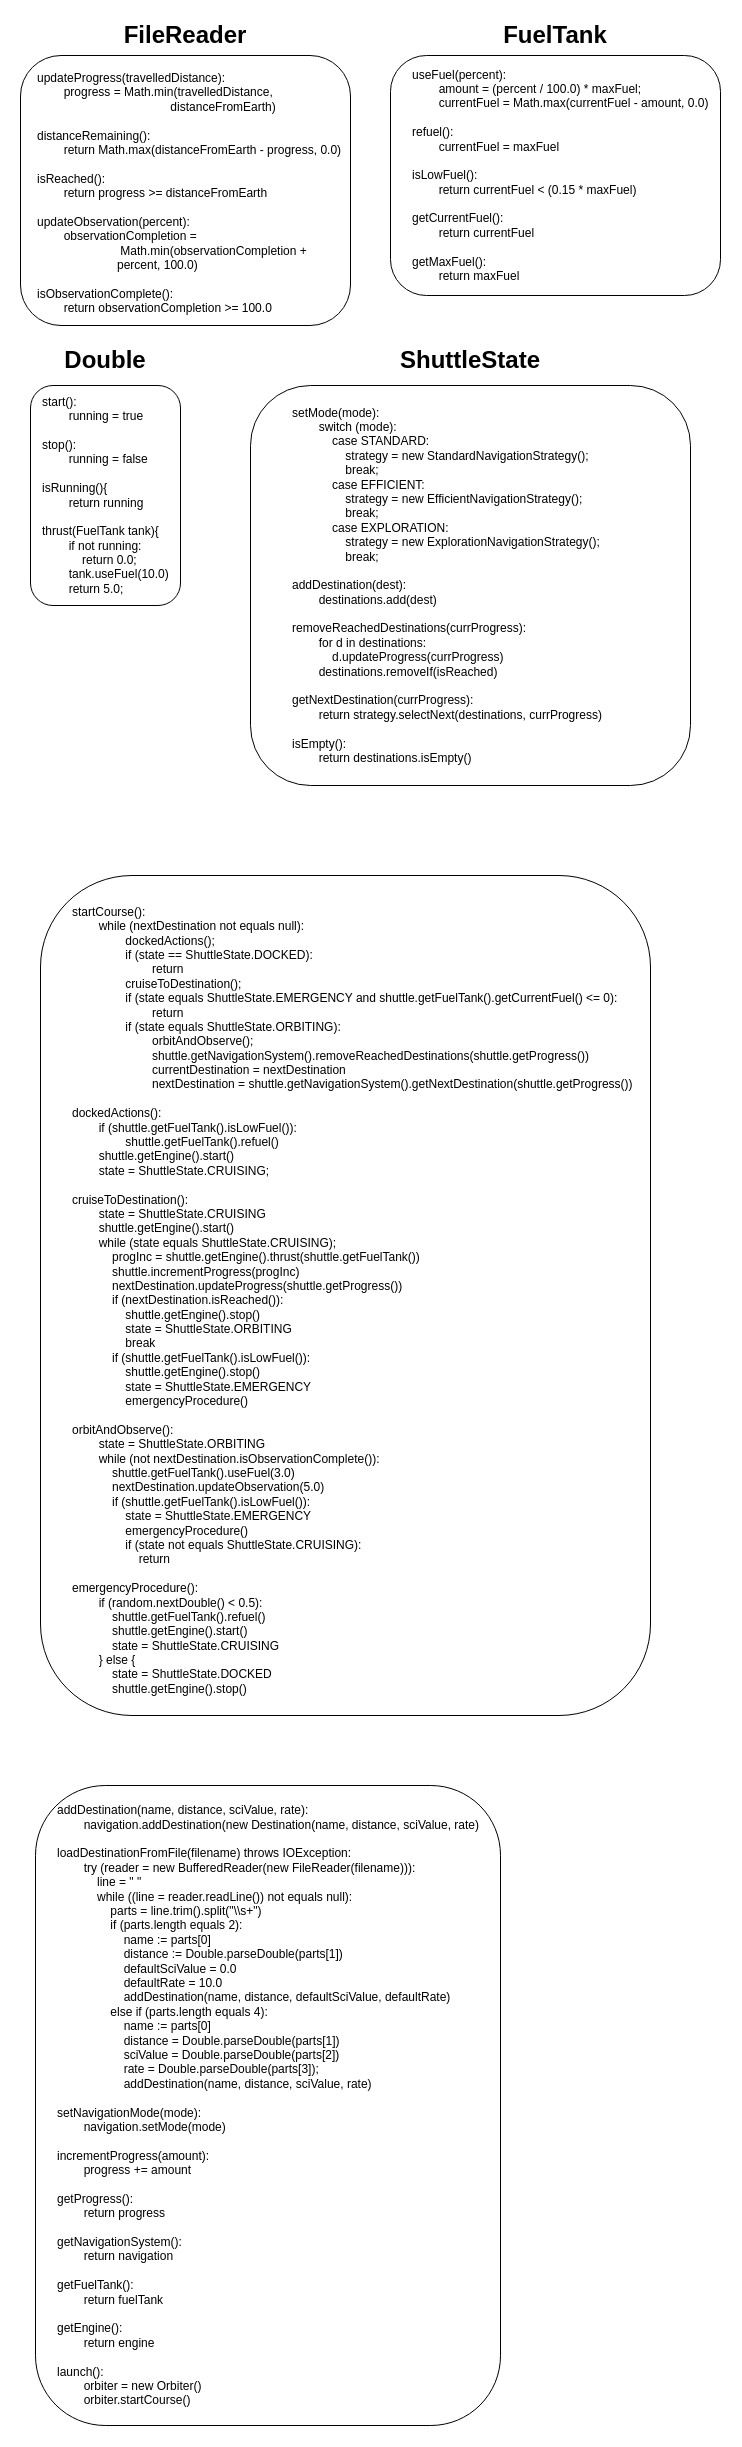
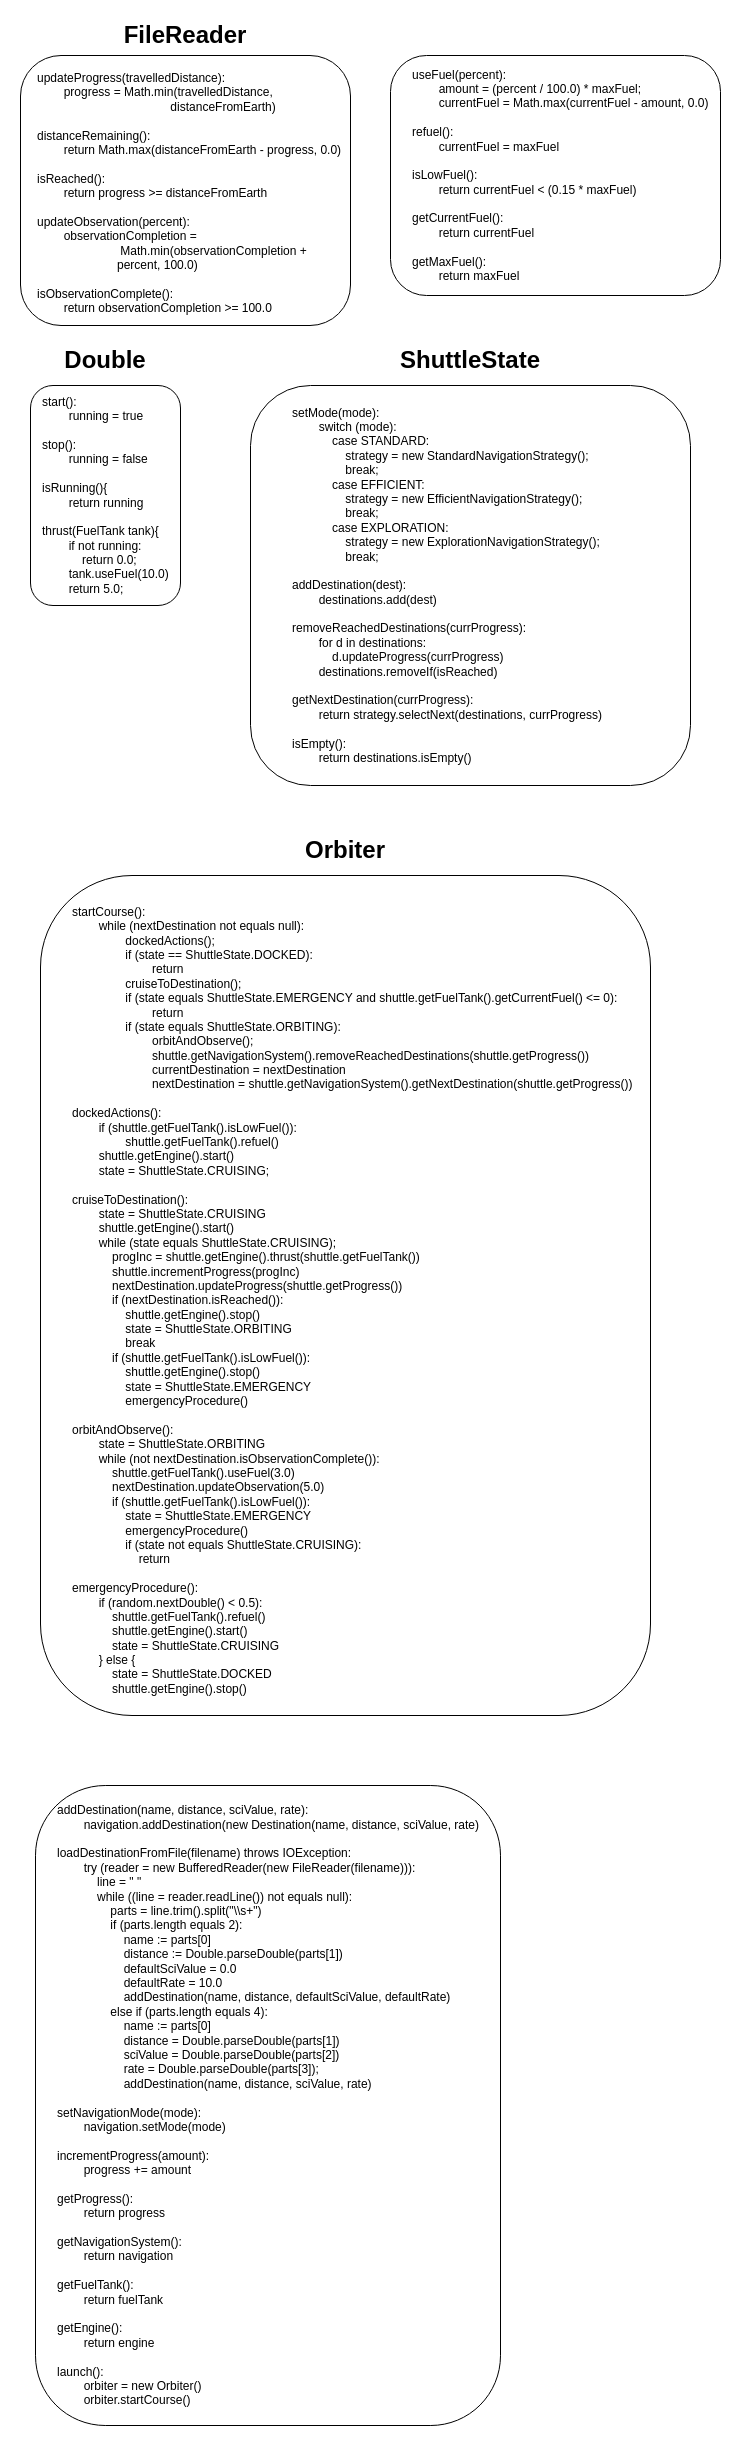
node "FuelTank": removed
node "Orbiter": added
